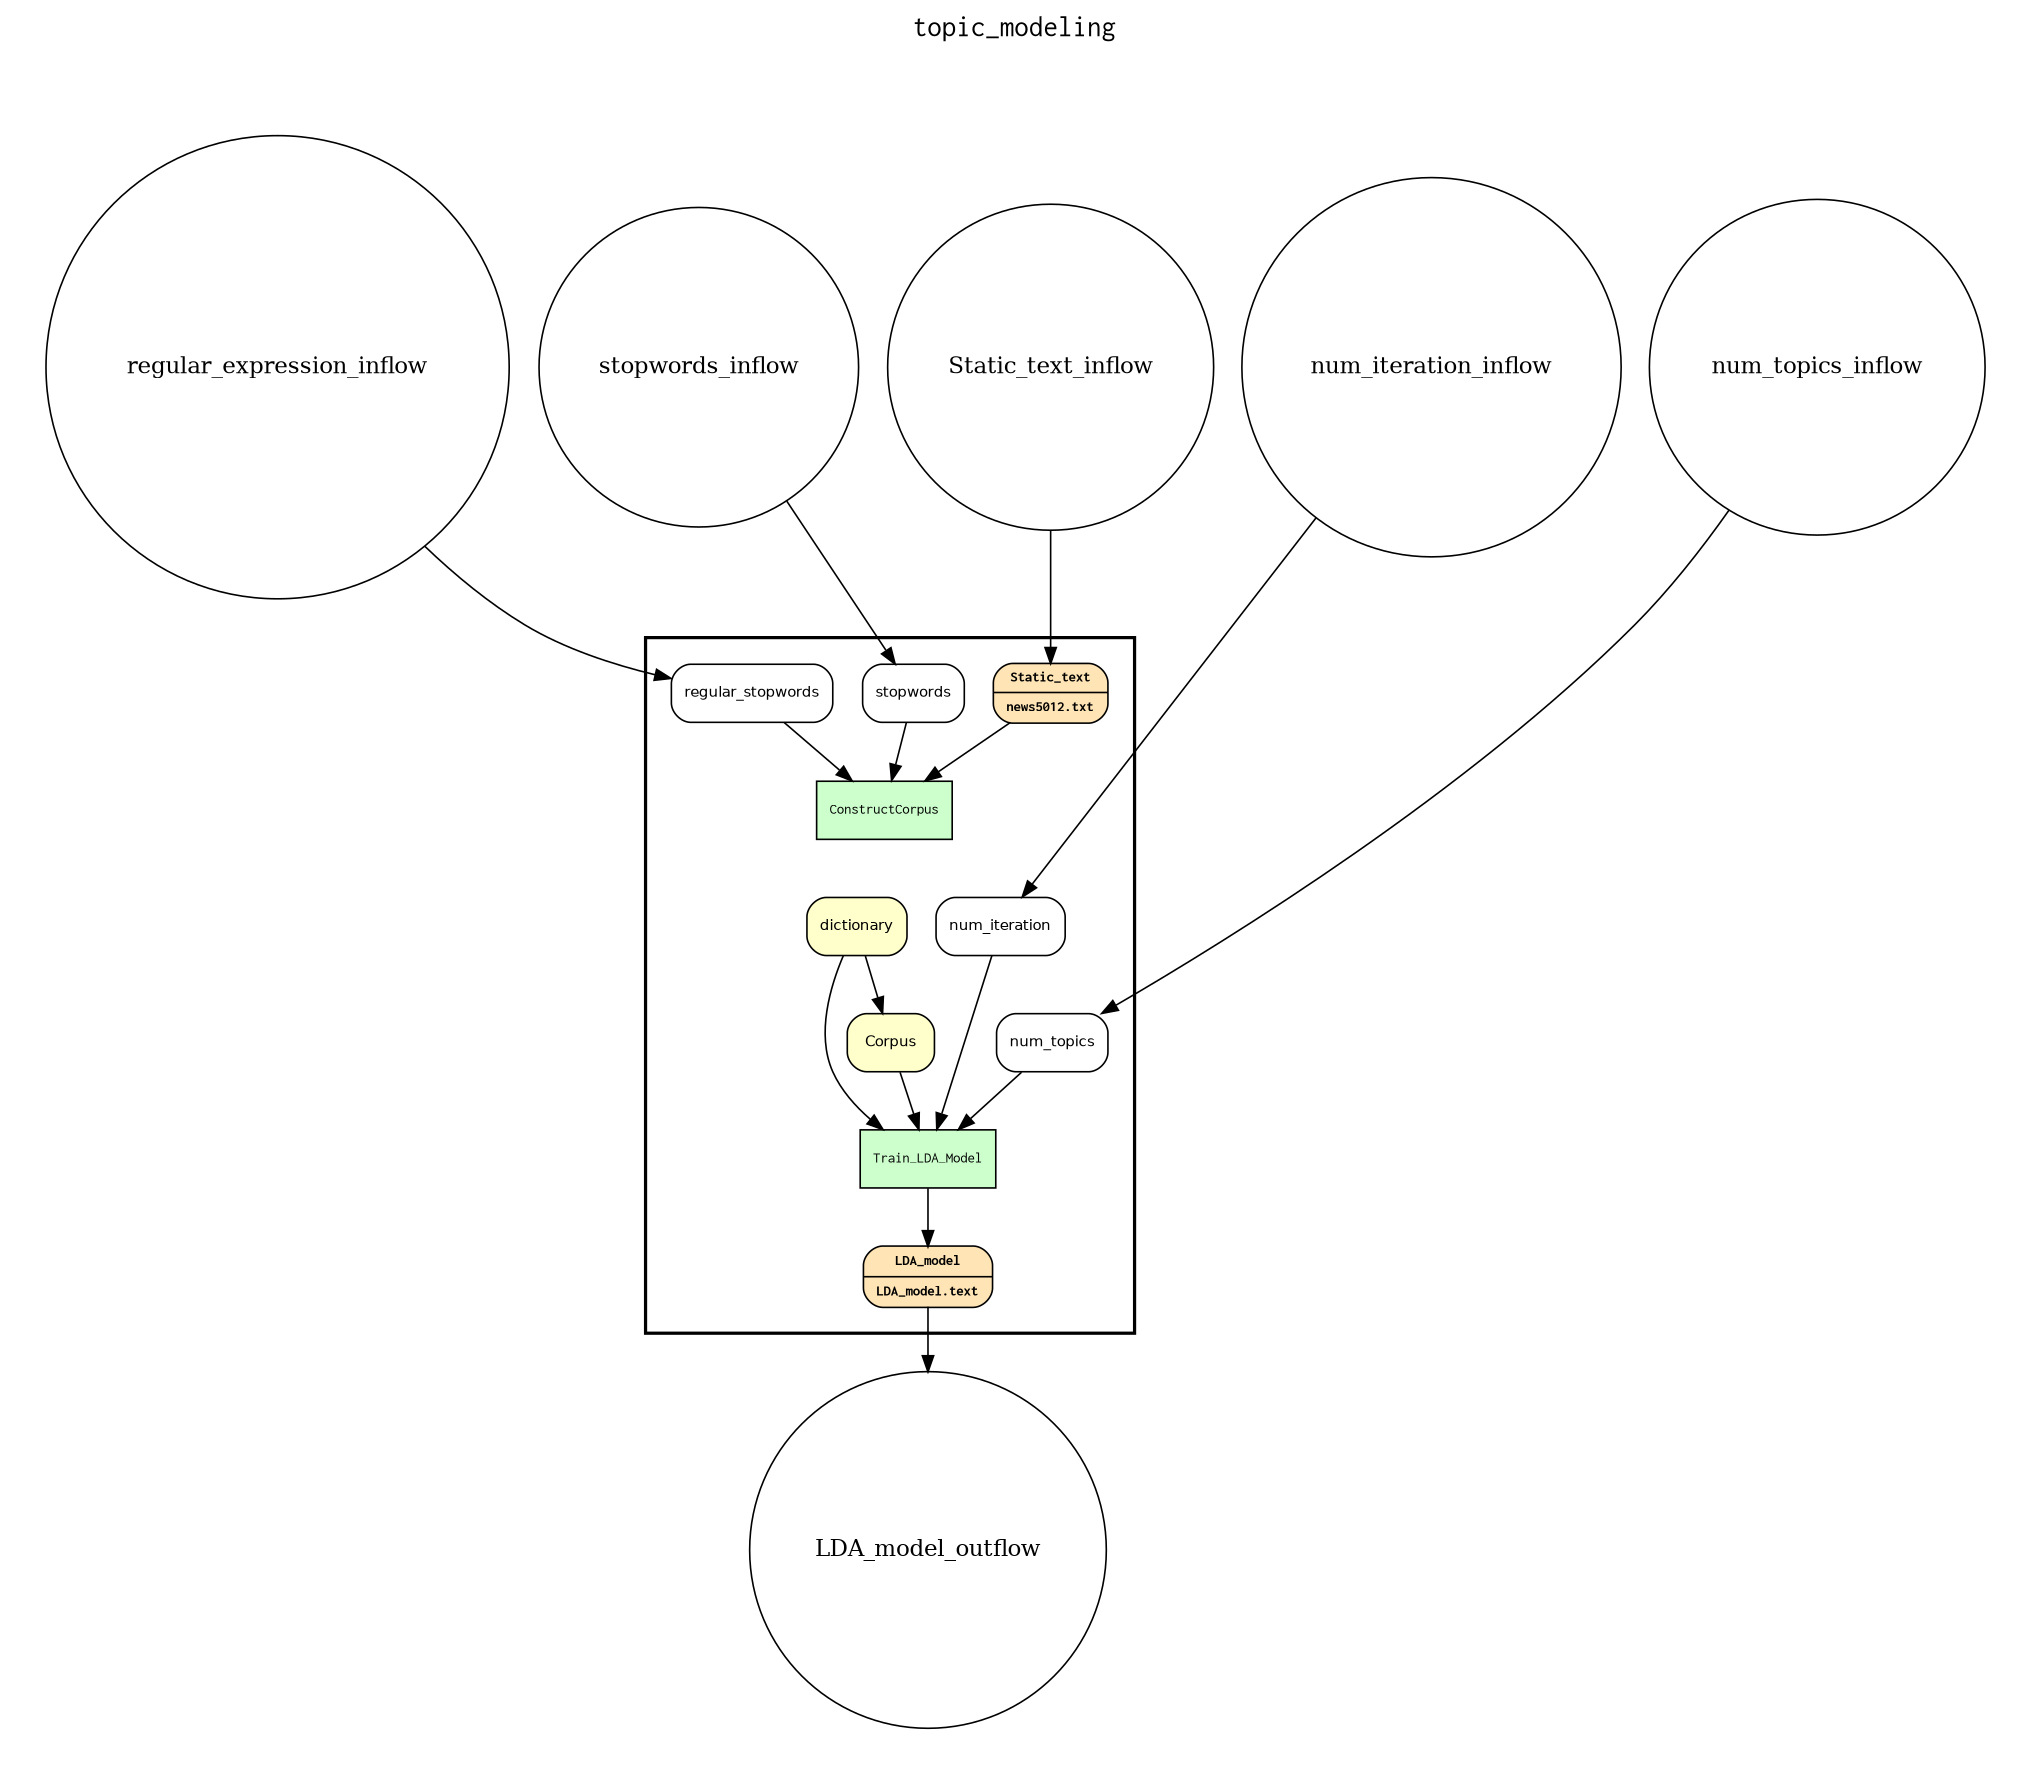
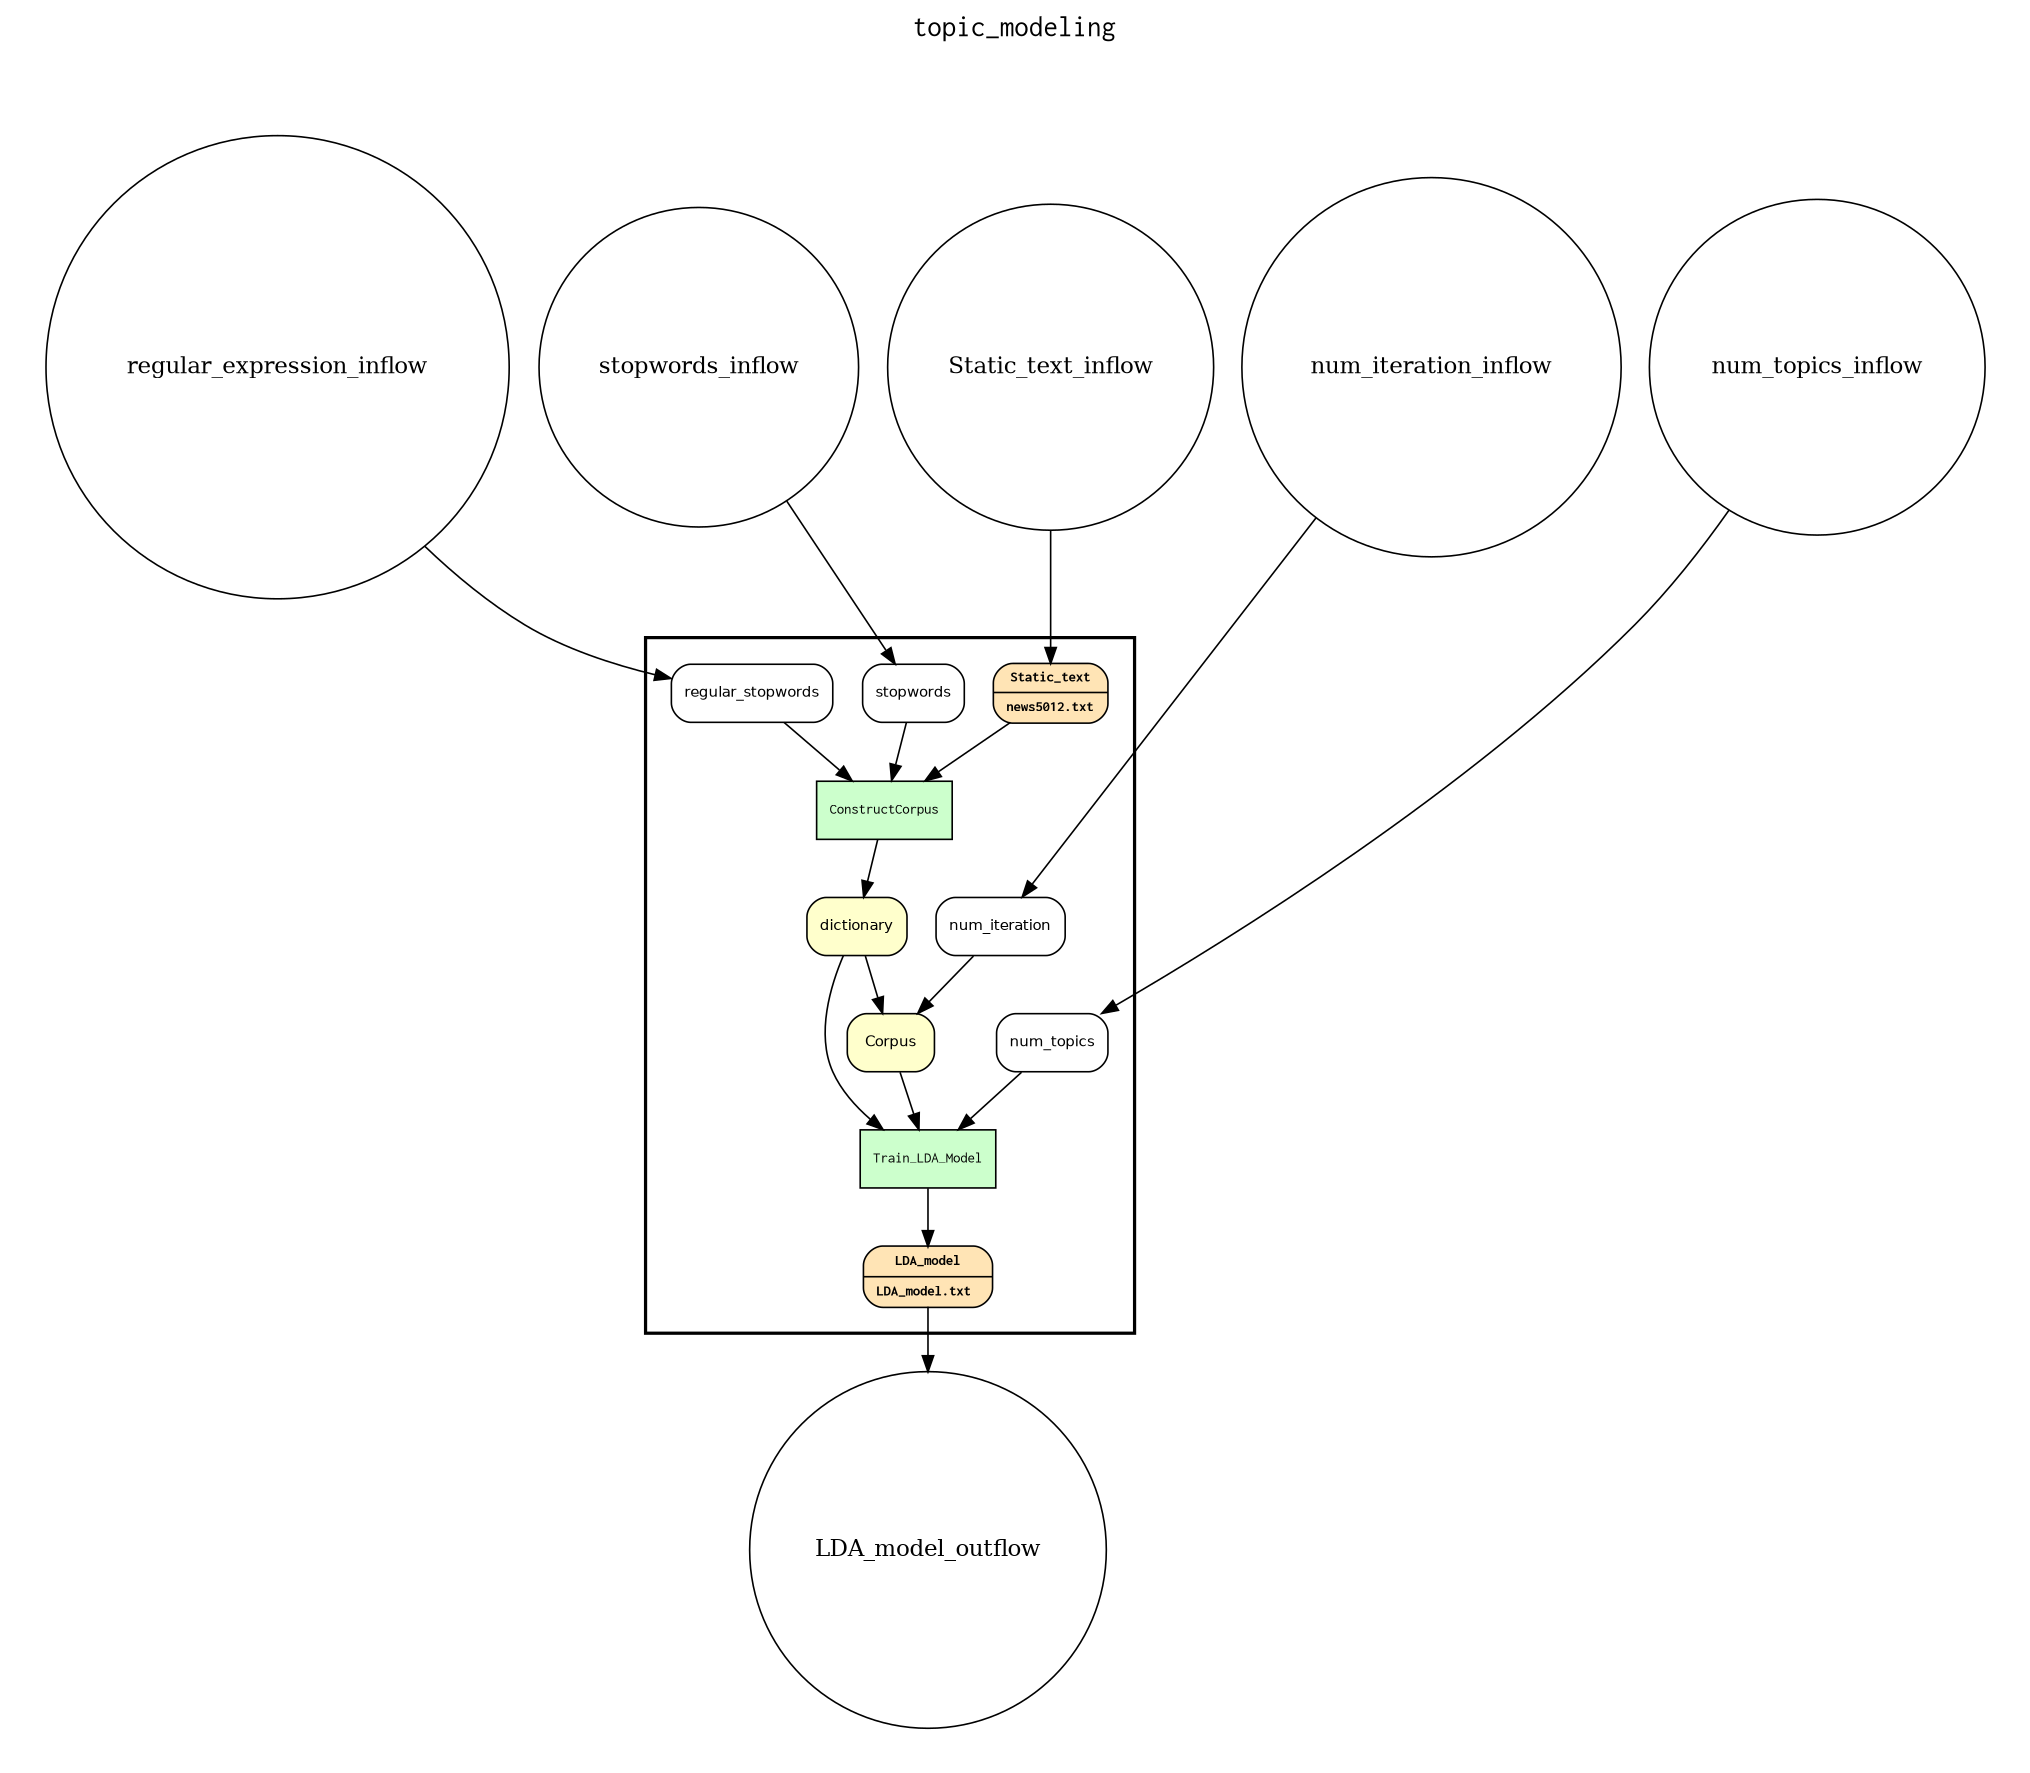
edge "ConstructCorpus" -> "dictionary": added
edge "num_iteration" -> "Train_LDA_Model": now "num_iteration" -> "Corpus"
node "LDA_model": text "LDA_model.text" -> "LDA_model.txt"
